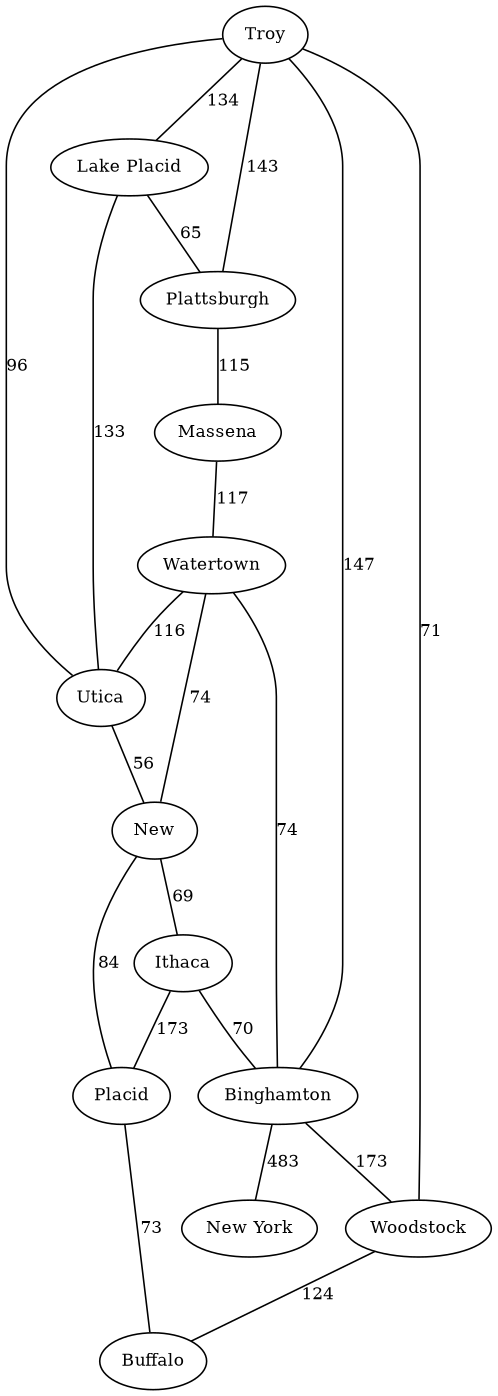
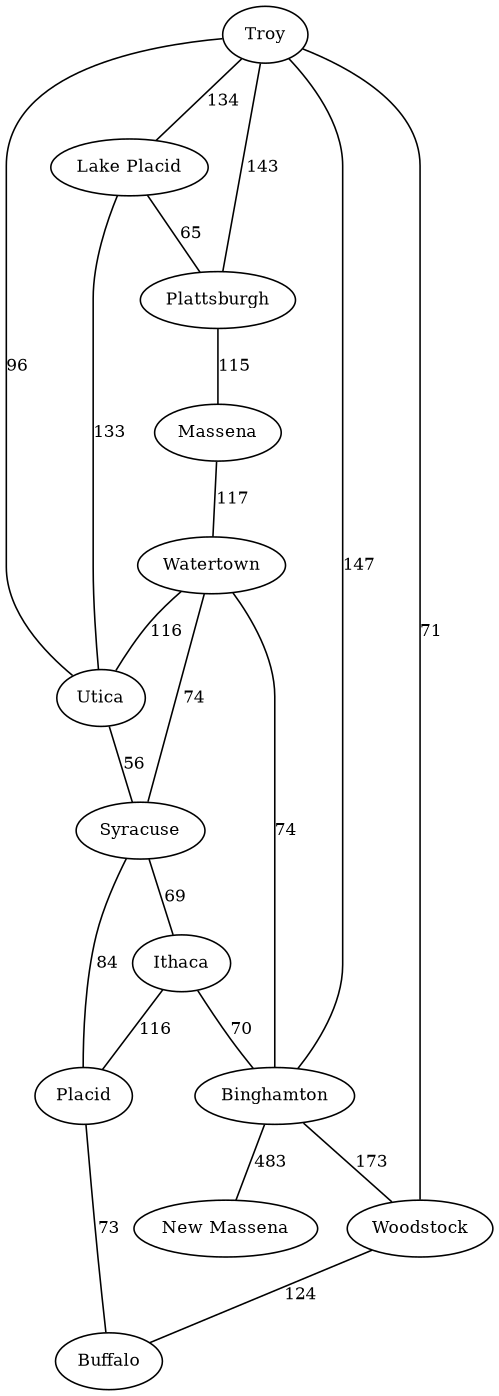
node "New": label "New" -> "Syracuse"
edge "Ithaca" -- "Placid": label "173" -> "116"
node "New York": label "New York" -> "New Massena"
